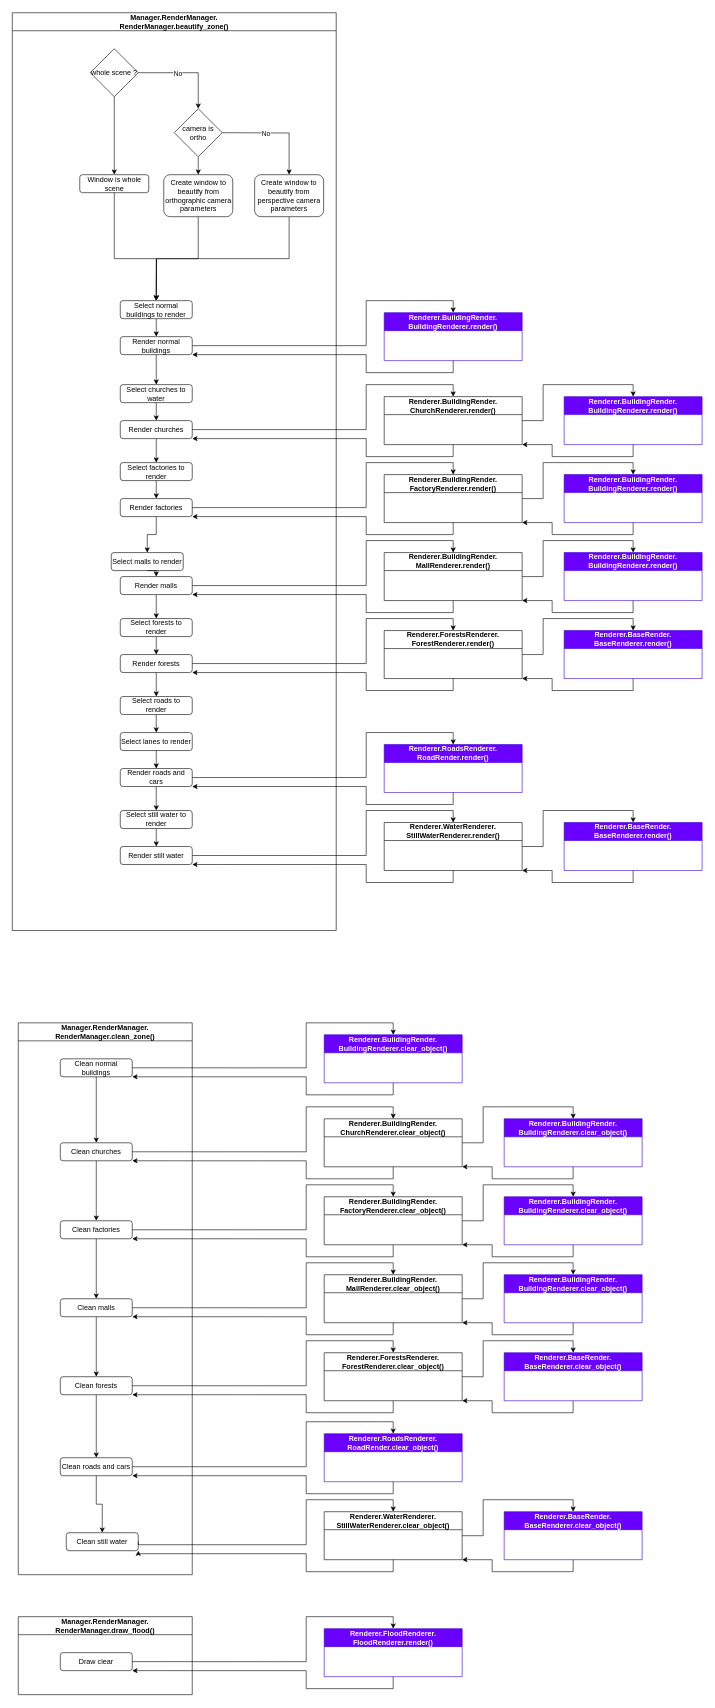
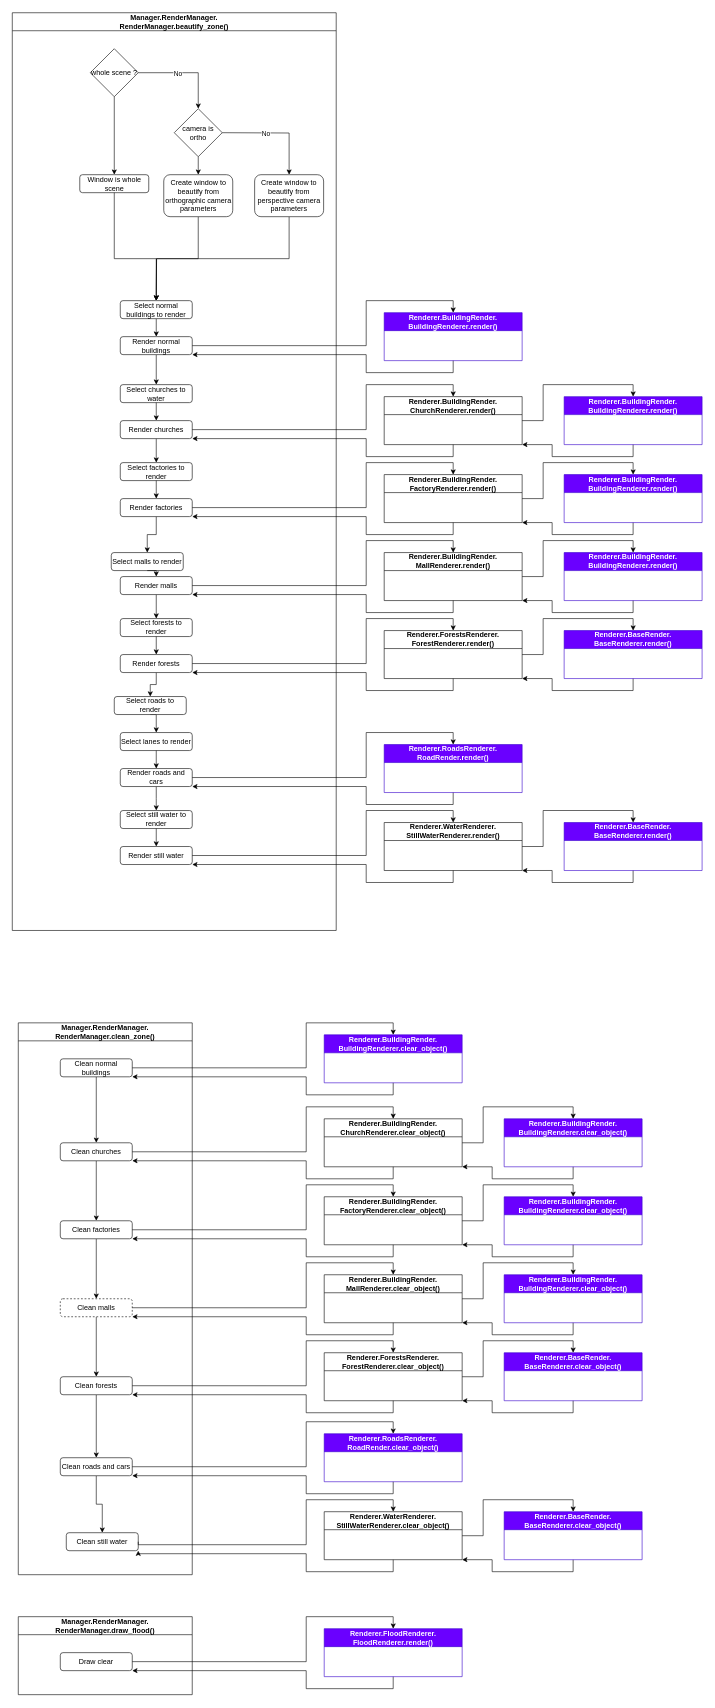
node "Select roads to render": moved (156, 705) -> (150, 705)
node "Clean malls": style solid -> dashed
